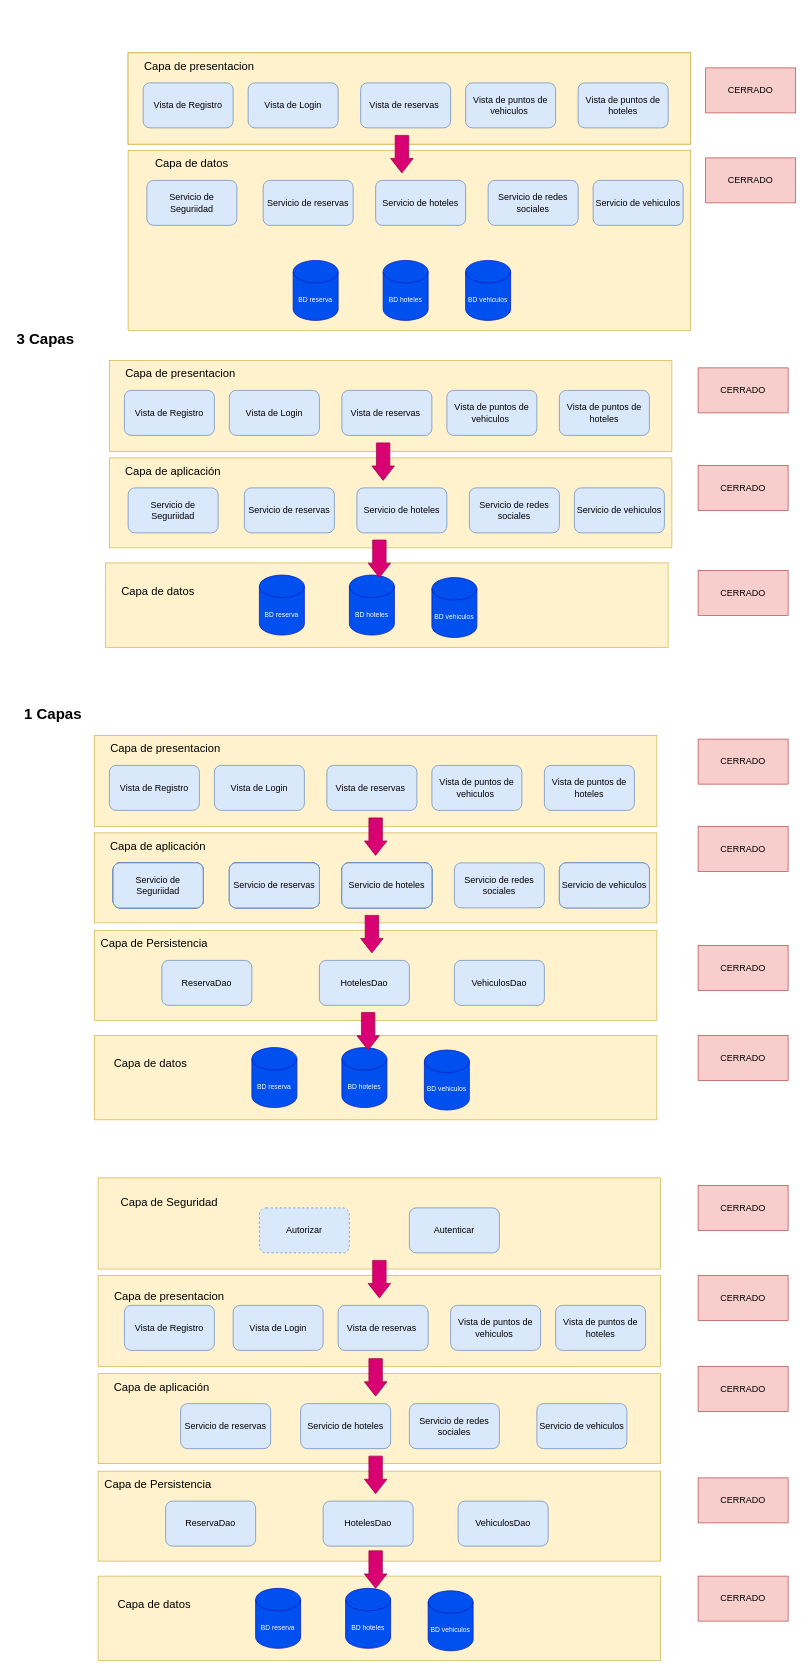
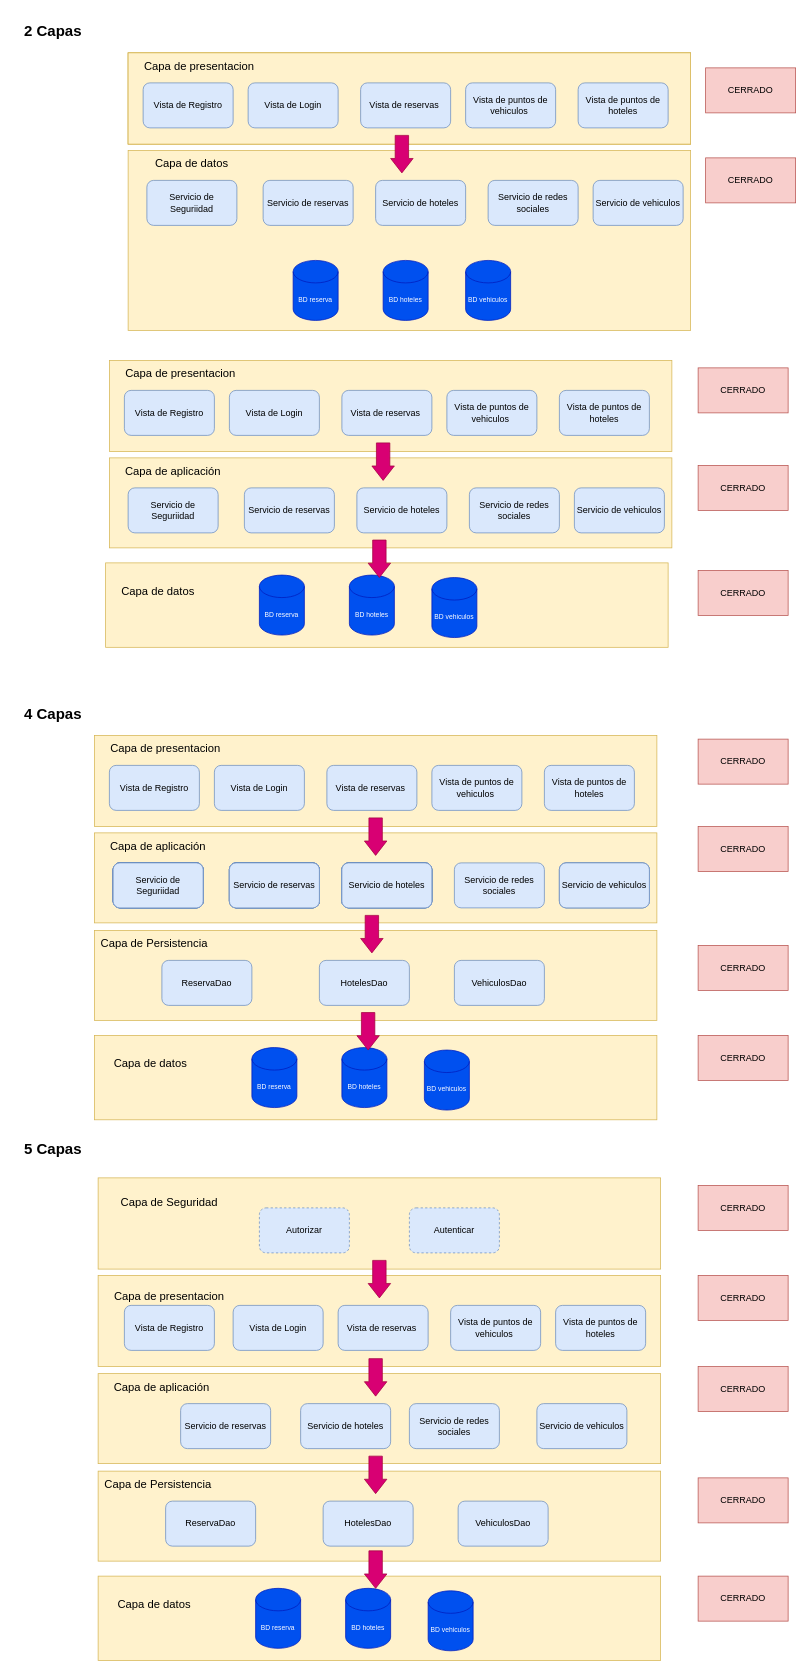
node "2 Capas": added
node "3 Capas": removed
node "1 Capas": label "1 Capas" -> "4 Capas"
node "5 Capas": added
node "Autenticar": style solid -> dashed
